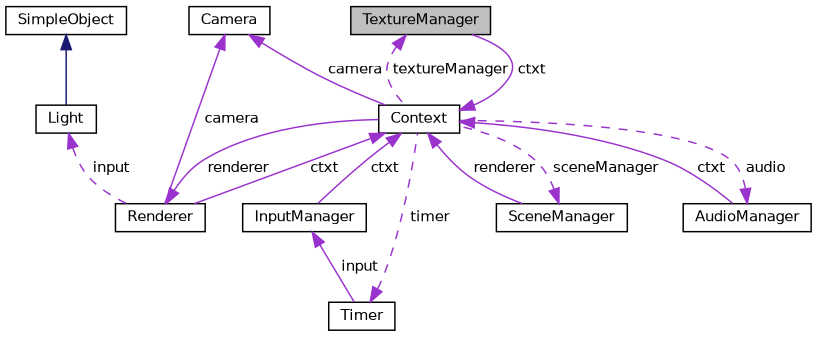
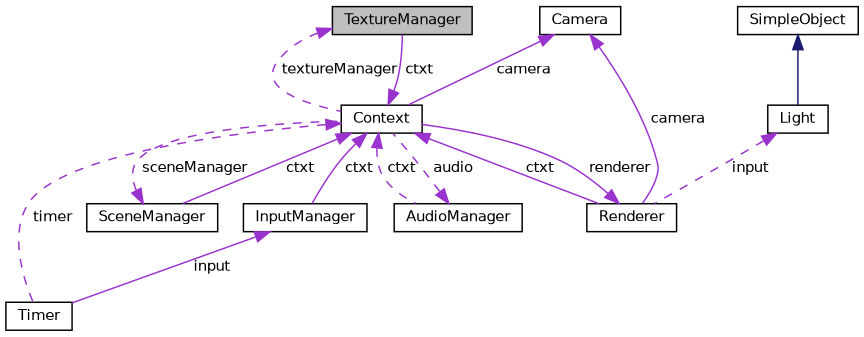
edge "AudioManager" -> "Context": style solid -> dashed
edge "SceneManager" -> "Context": label " renderer" -> " ctxt"
edge "Context" -> "Timer": reversed
